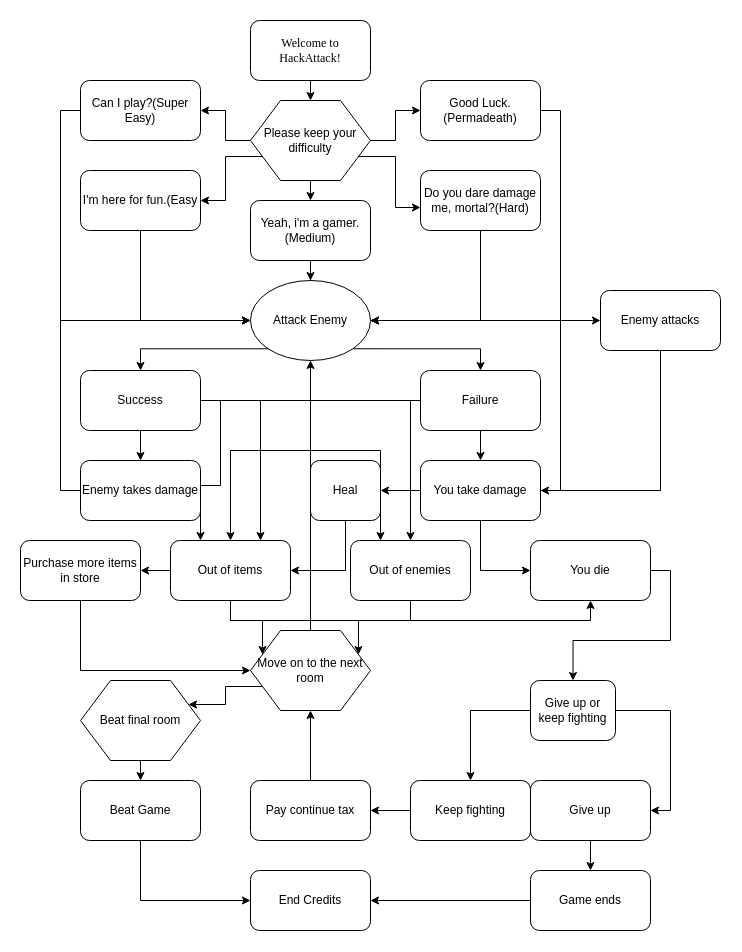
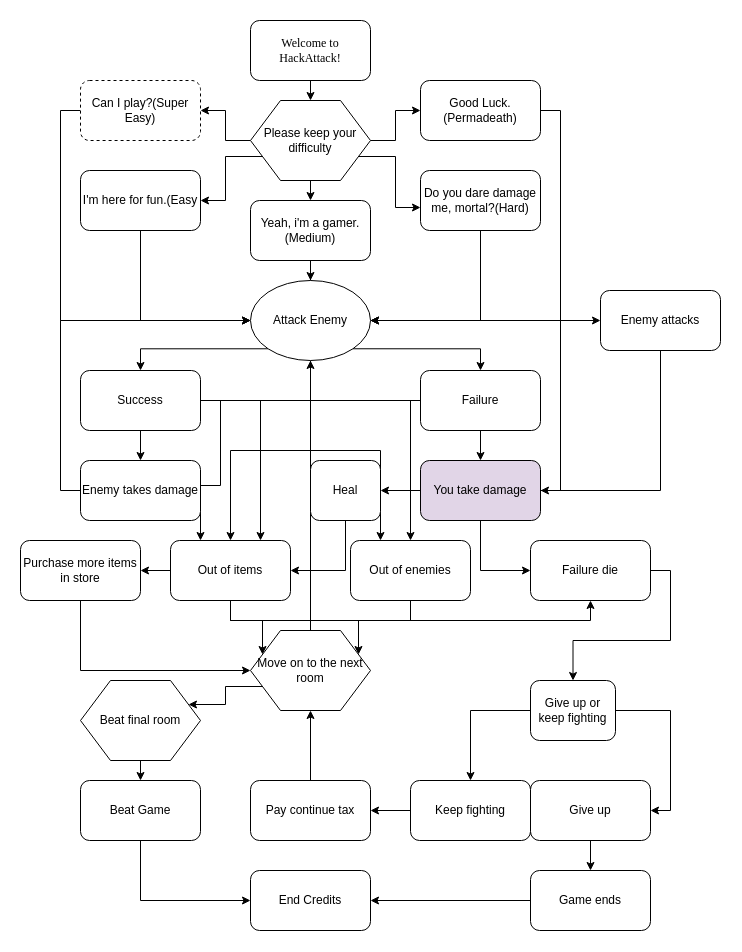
node "Can I play?(Super Easy)": style solid -> dashed
node "You take damage": fillcolor #ffffff -> #e1d5e7
node "You die": label "You die" -> "Failure die"
